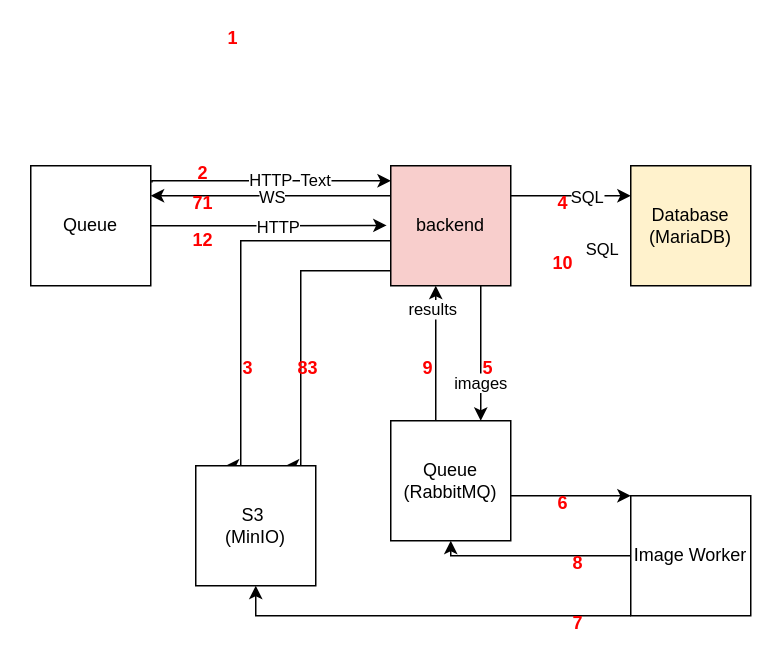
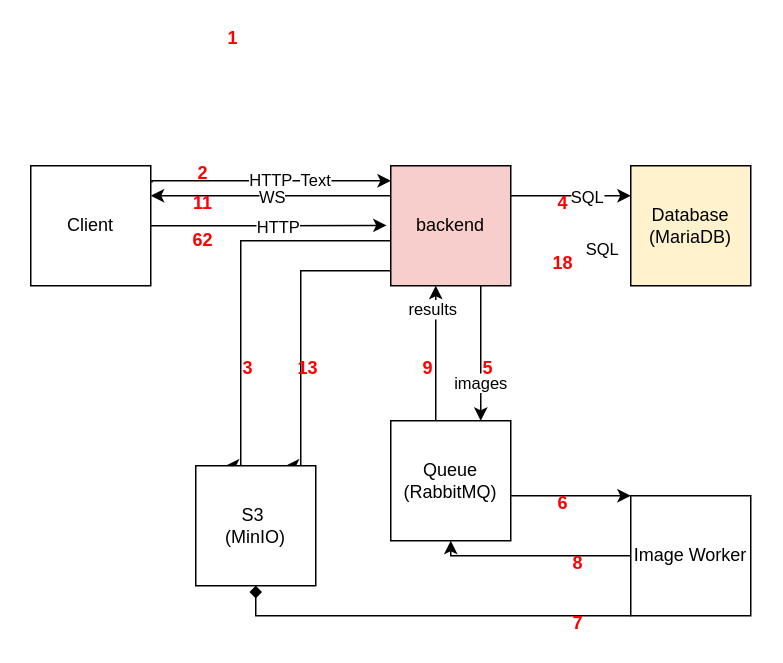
node "71": label "71" -> "11"
node "Queue": label "Queue" -> "Client"
node "12": label "12" -> "62"
node "10": label "10" -> "18"
node "83": label "83" -> "13"
edge "Image Worker" -> "S3 (MinIO)": arrowhead classic -> diamond
